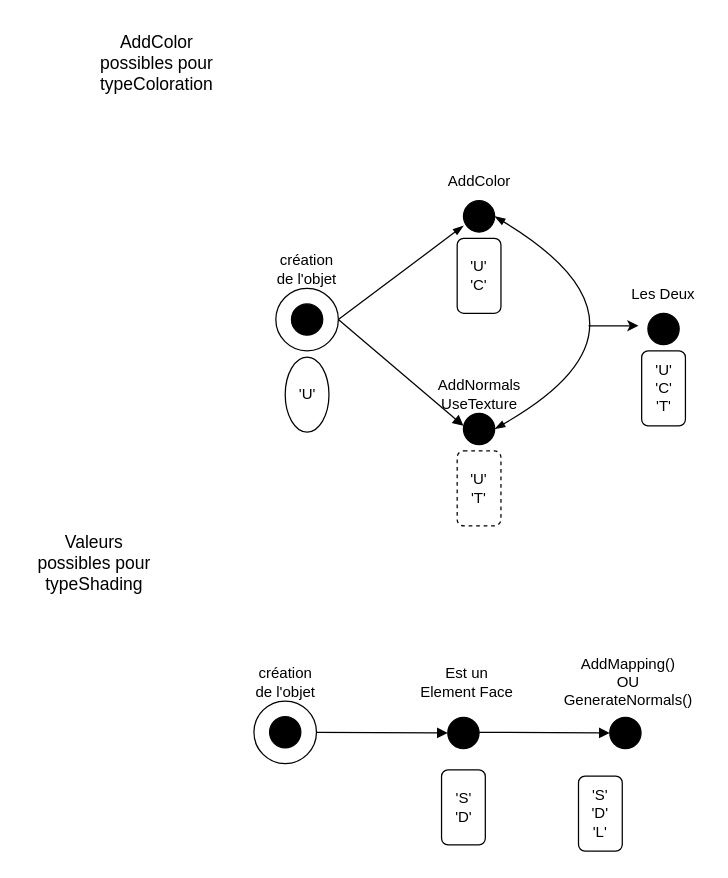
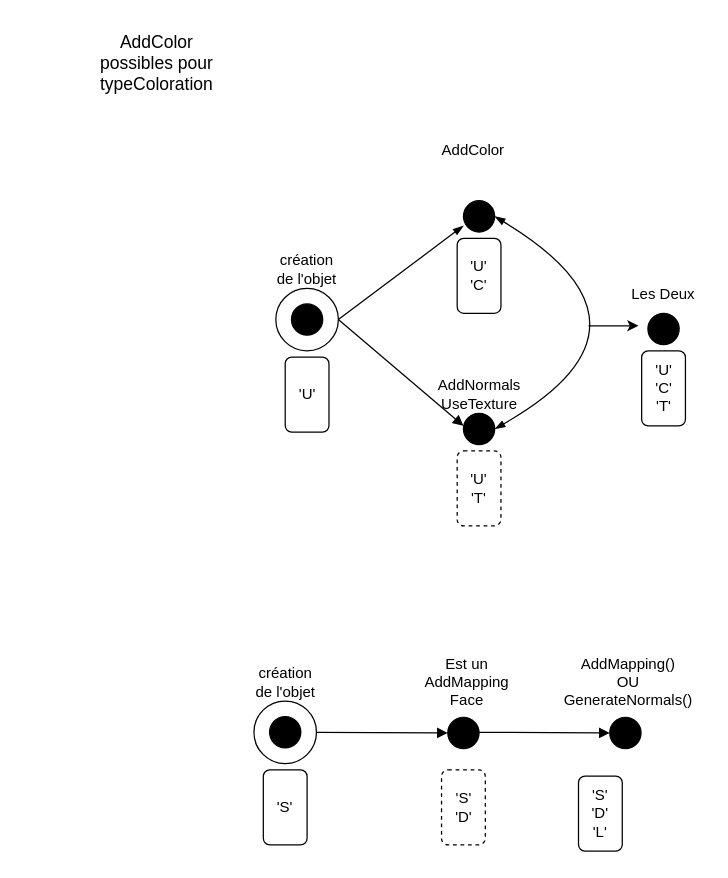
node "AddColor": moved (479, 182) -> (473, 151)
node "'U'": shape ellipse -> rounded rectangle
node "Valeurs possibles pour typeShading": removed
node "Est un Element Face": label "Est un Element Face" -> "Est un AddMapping Face"
node "'S'": added
node "'S' 'D'": style solid -> dashed
